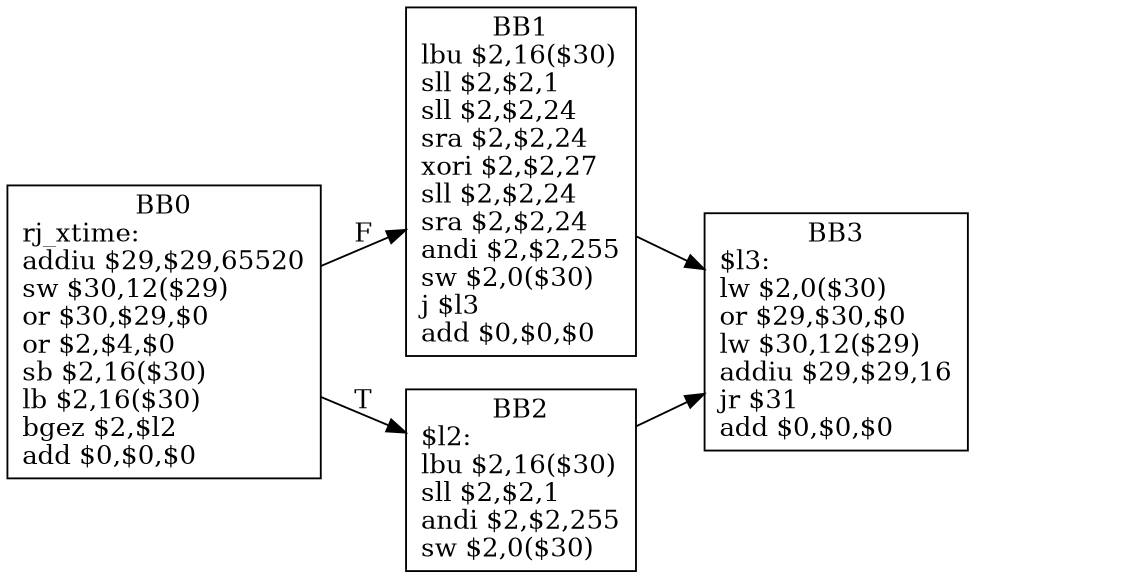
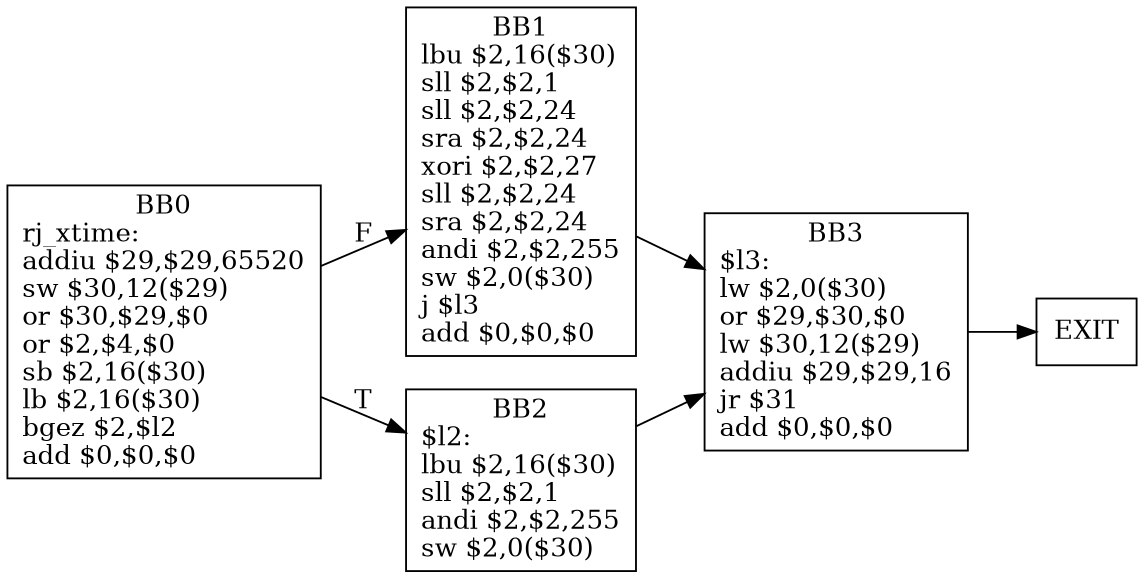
node "EXIT": added
